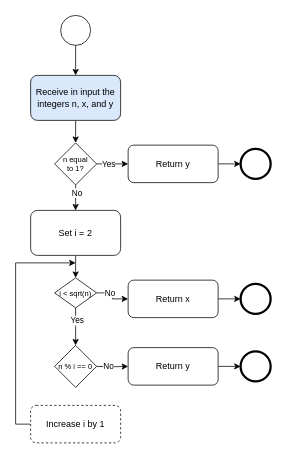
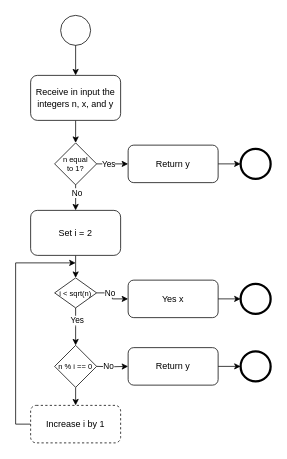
node "Receive in input the integers n, x, and y": fillcolor #dae8fc -> #ffffff
node "Return x": label "Return x" -> "Yes x"
edge "n % i == 0" -> "Increase i by 1": added
